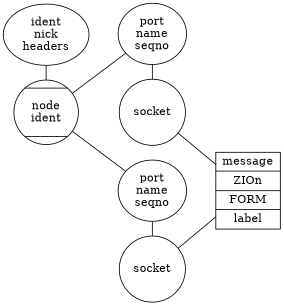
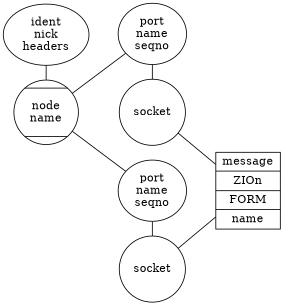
node "node ident": label "node ident" -> "node name"
node "message": text "label" -> "name"
